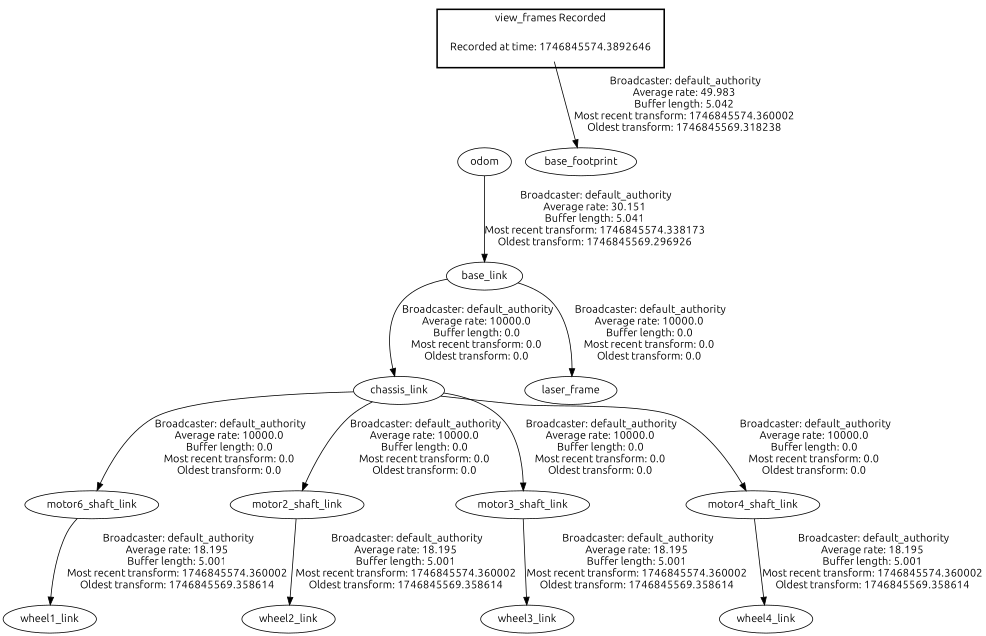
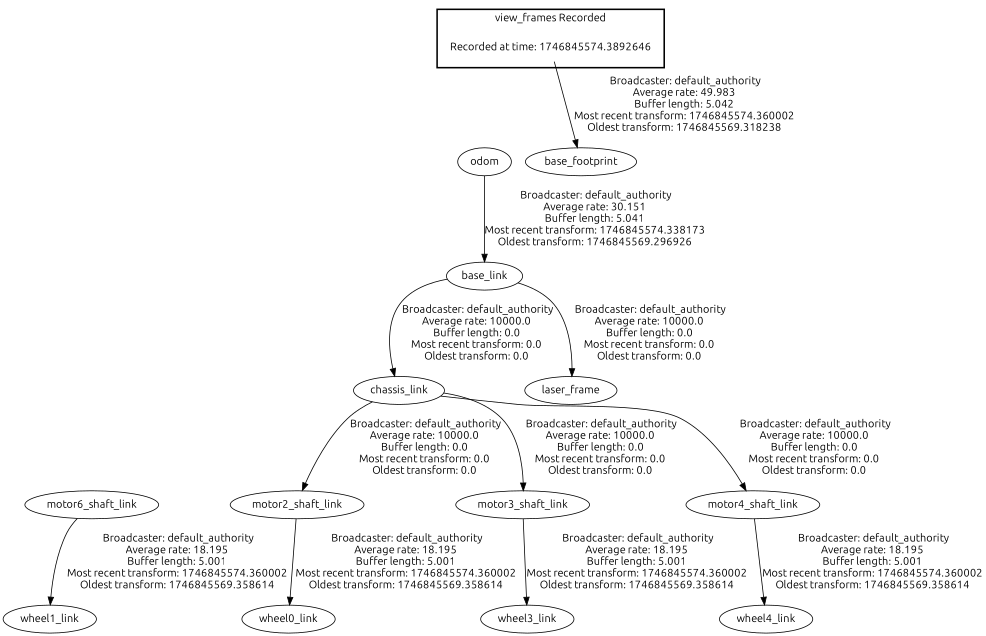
edge "chassis_link" -> "motor6_shaft_link": removed, label "Broadcaster: default_authority Average rate: 10000.0 Buffer length: 0.0 Most recent transform: 0.0 Oldest transform: 0.0"
node "wheel2_link": label "wheel2_link" -> "wheel0_link"
